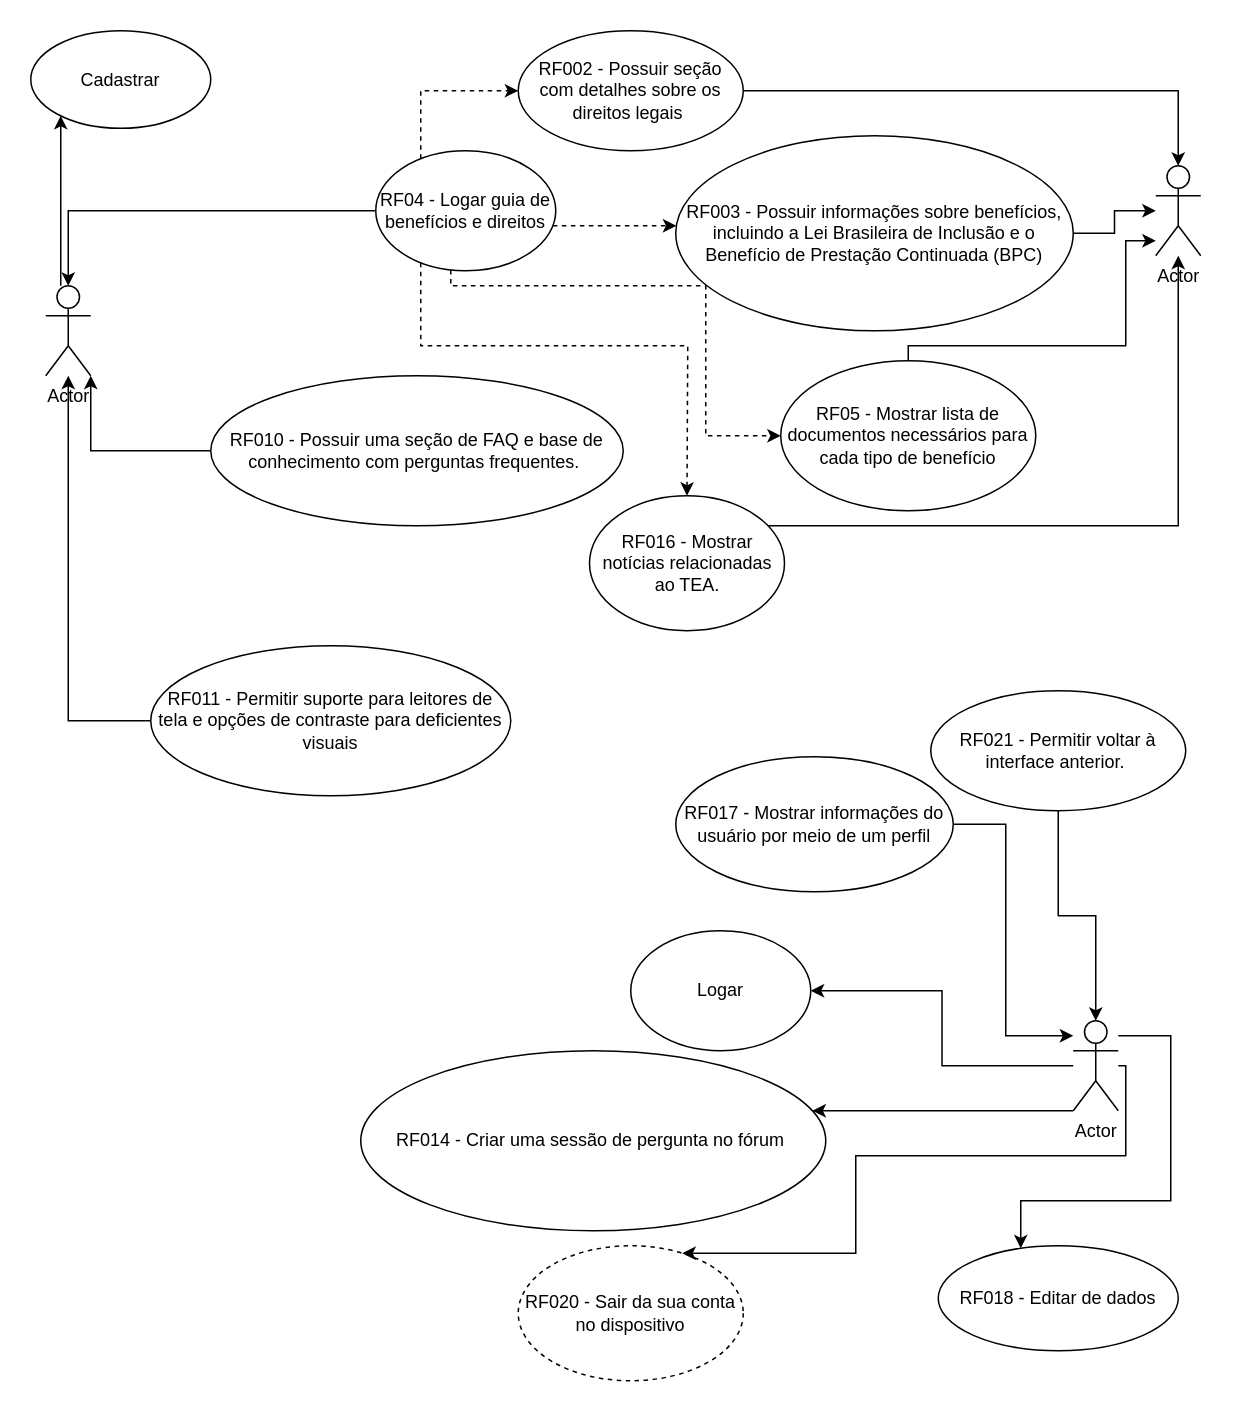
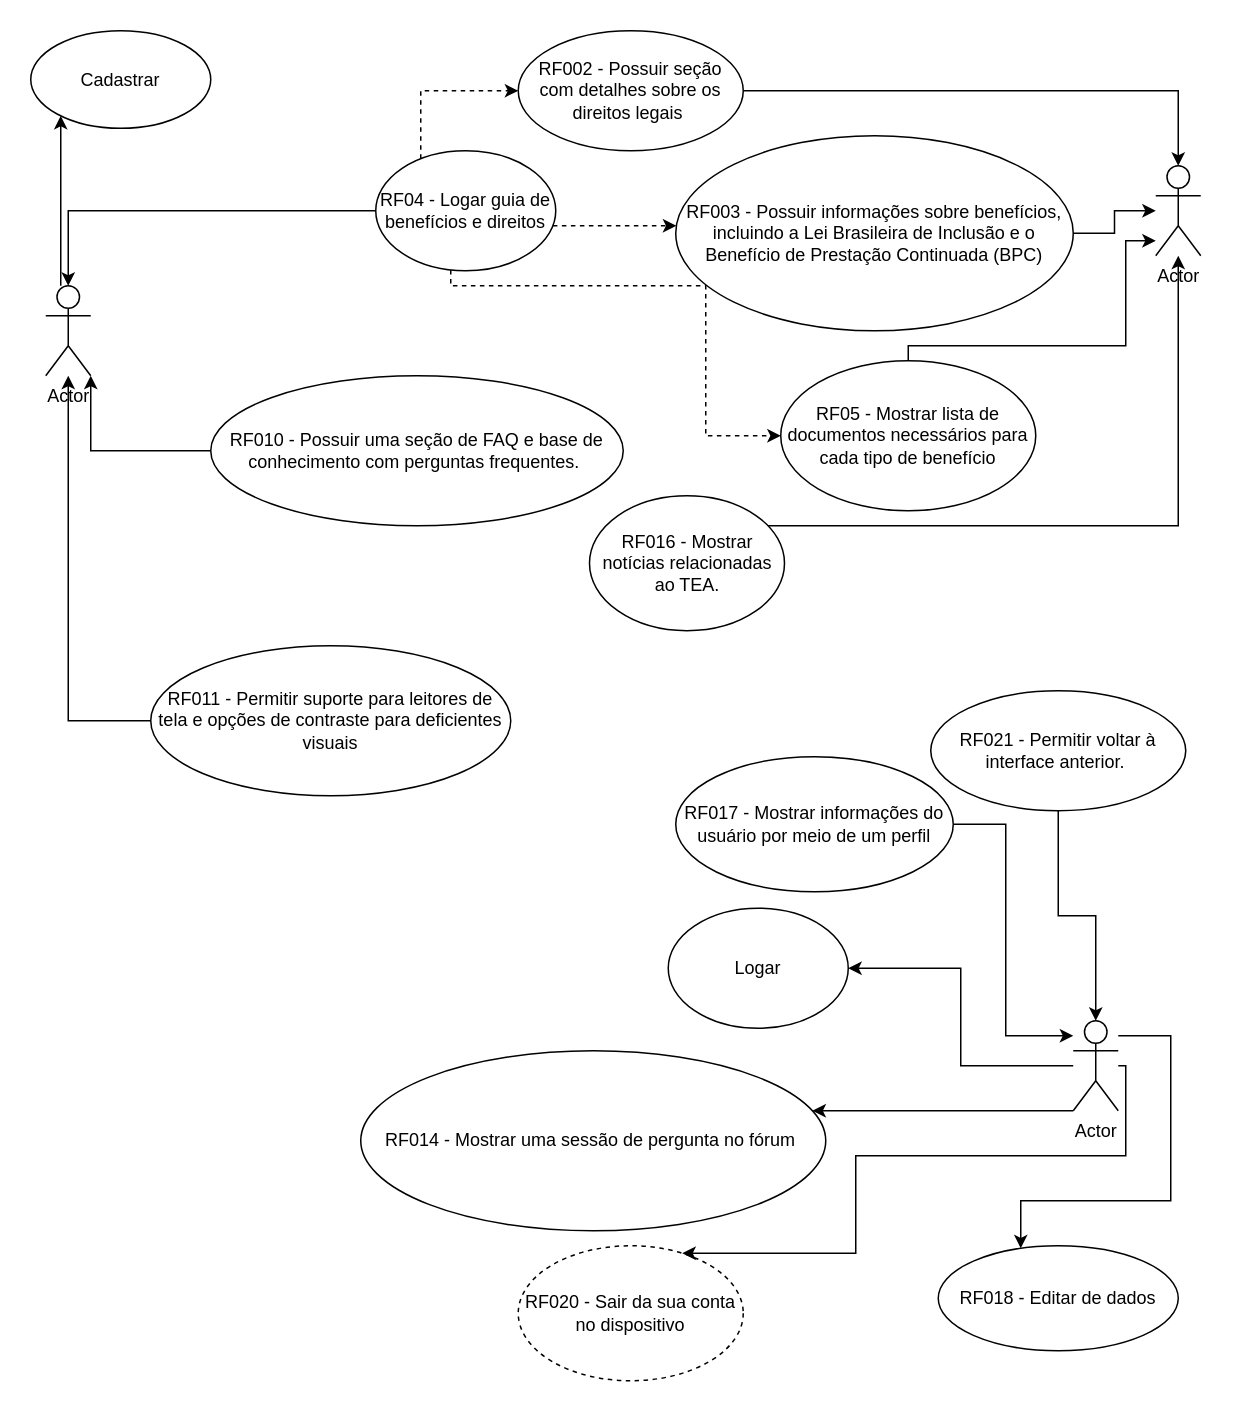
edge "RF04 - Logar guia de benefícios e direitos" -> "RF016 - Mostrar notícias relacionadas ao TEA.": removed
node "Logar": moved (721, 991) -> (758, 968)
node "RF014 - Criar uma sessão de pergunta no fórum": label "RF014 - Criar uma sessão de pergunta no fórum" -> "RF014 - Mostrar uma sessão de pergunta no fórum"
